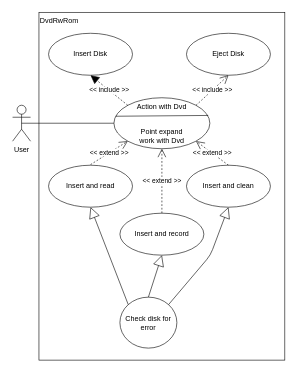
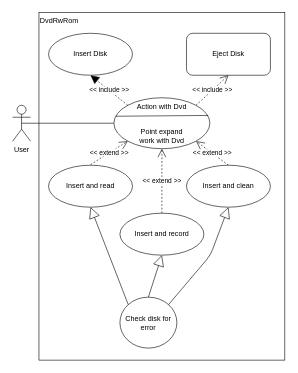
node "Eject Disk": shape ellipse -> rounded rectangle
